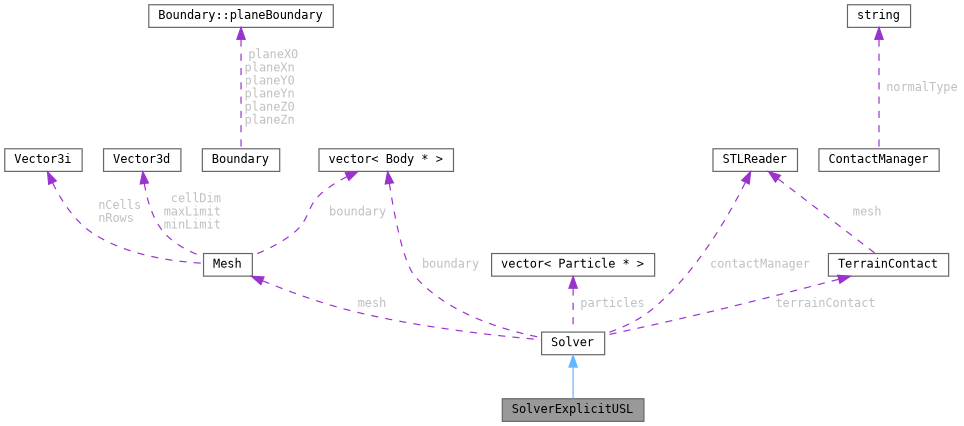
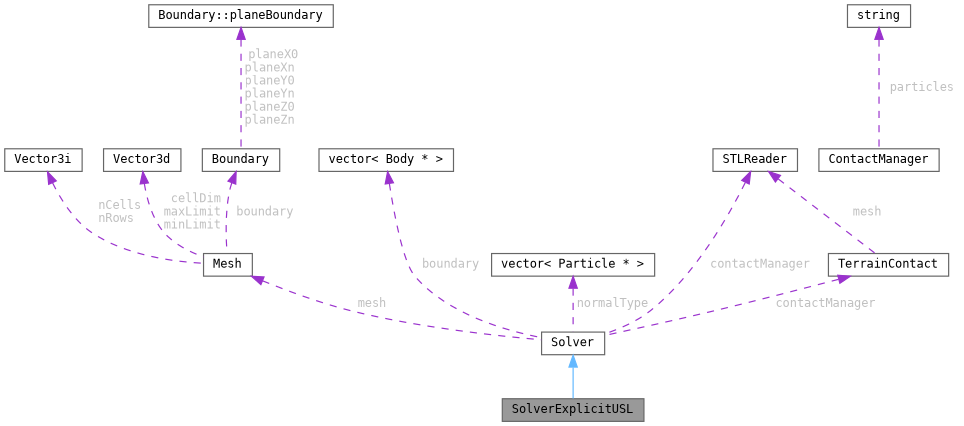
edge "ContactManager" -> "string": label " normalType" -> " particles"
edge "Mesh" -> "vector< Body * >": now "Mesh" -> "Boundary"
edge "Solver" -> "vector< Particle * >": label " particles" -> " normalType"
edge "Solver" -> "TerrainContact": label " terrainContact" -> " contactManager"
